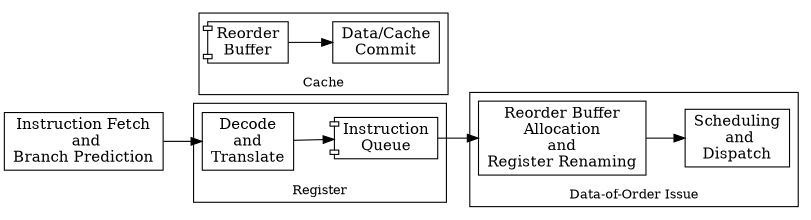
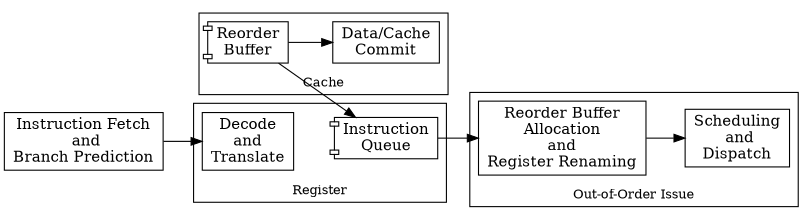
edge "Decode and Translate" -> "Instruction Queue": now "Reorder Buffer" -> "Instruction Queue"
cluster "Data-of-Order Issue": label "Data-of-Order Issue" -> "Out-of-Order Issue"
